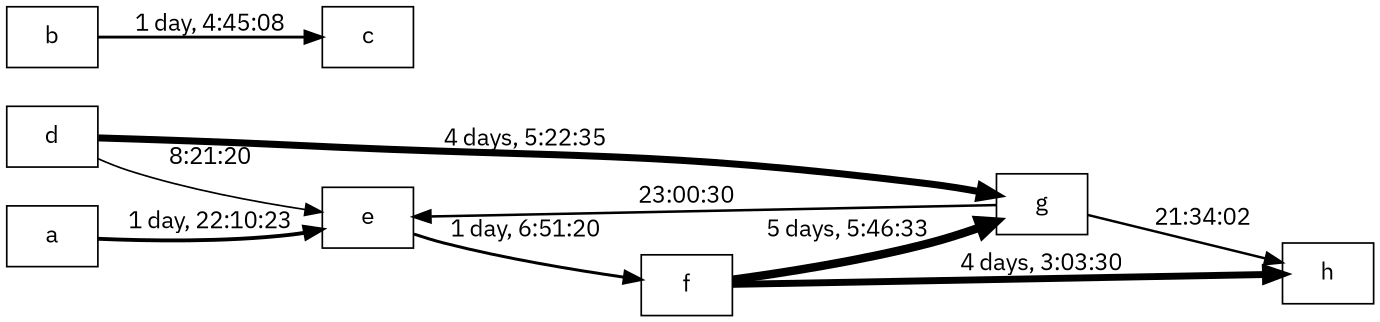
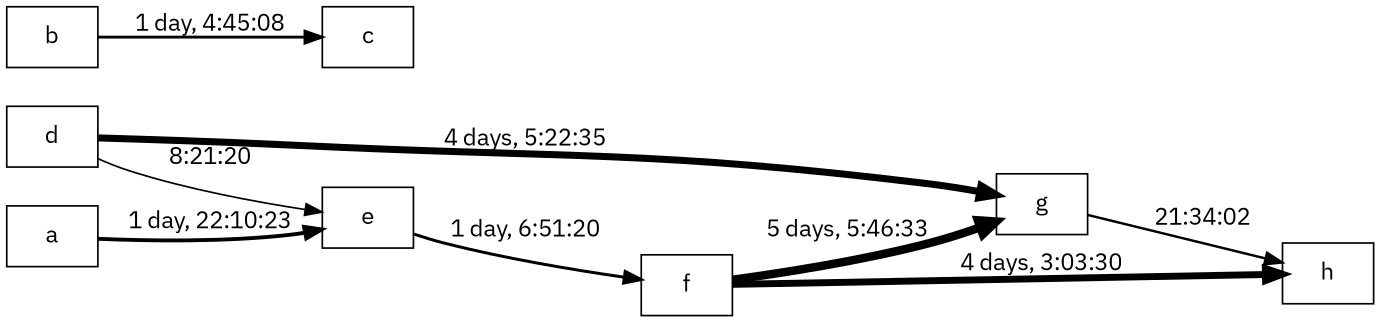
edge "g" -> "e": removed, label "23:00:30"
